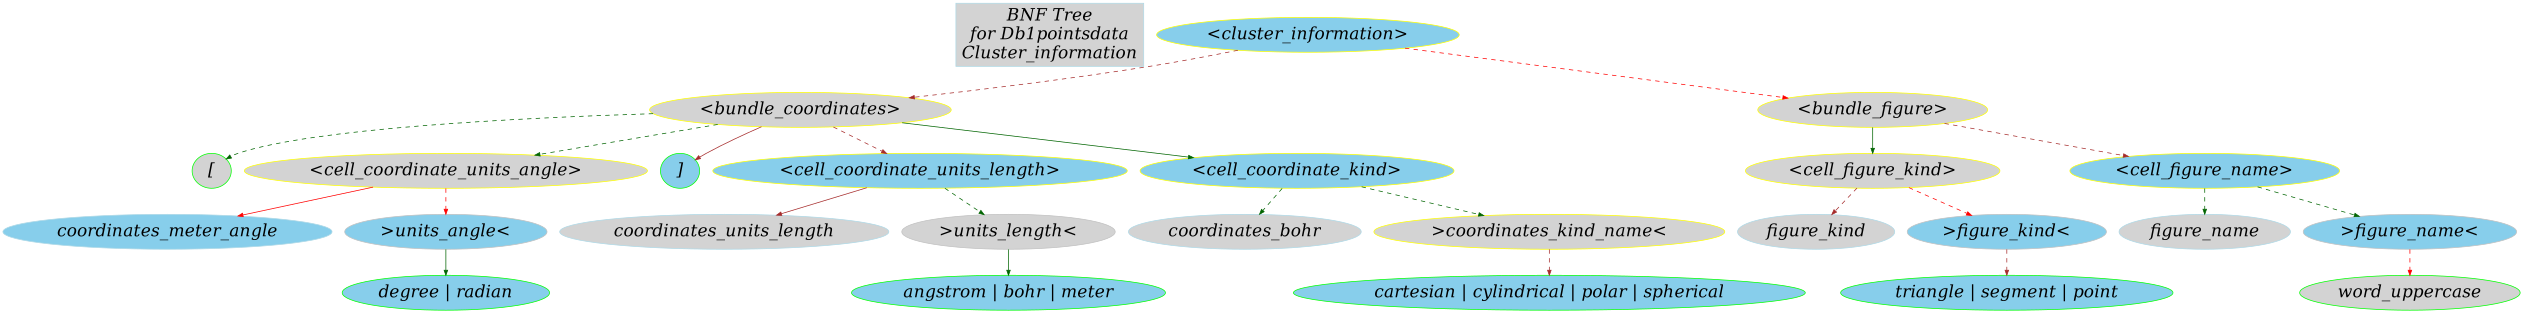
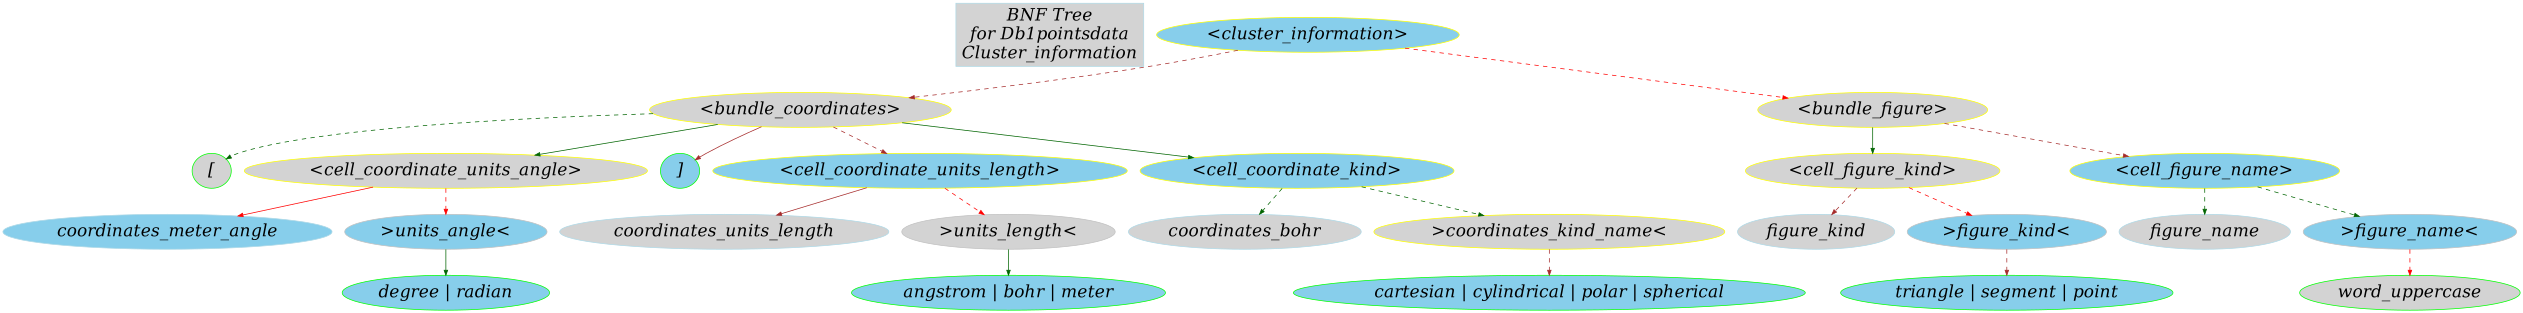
edge "<bundle_coordinates>" -- "<cell_coordinate_units_angle>": style dashed -> solid
edge "<cell_coordinate_units_length>" -- ">units_length<": color darkgreen -> red
